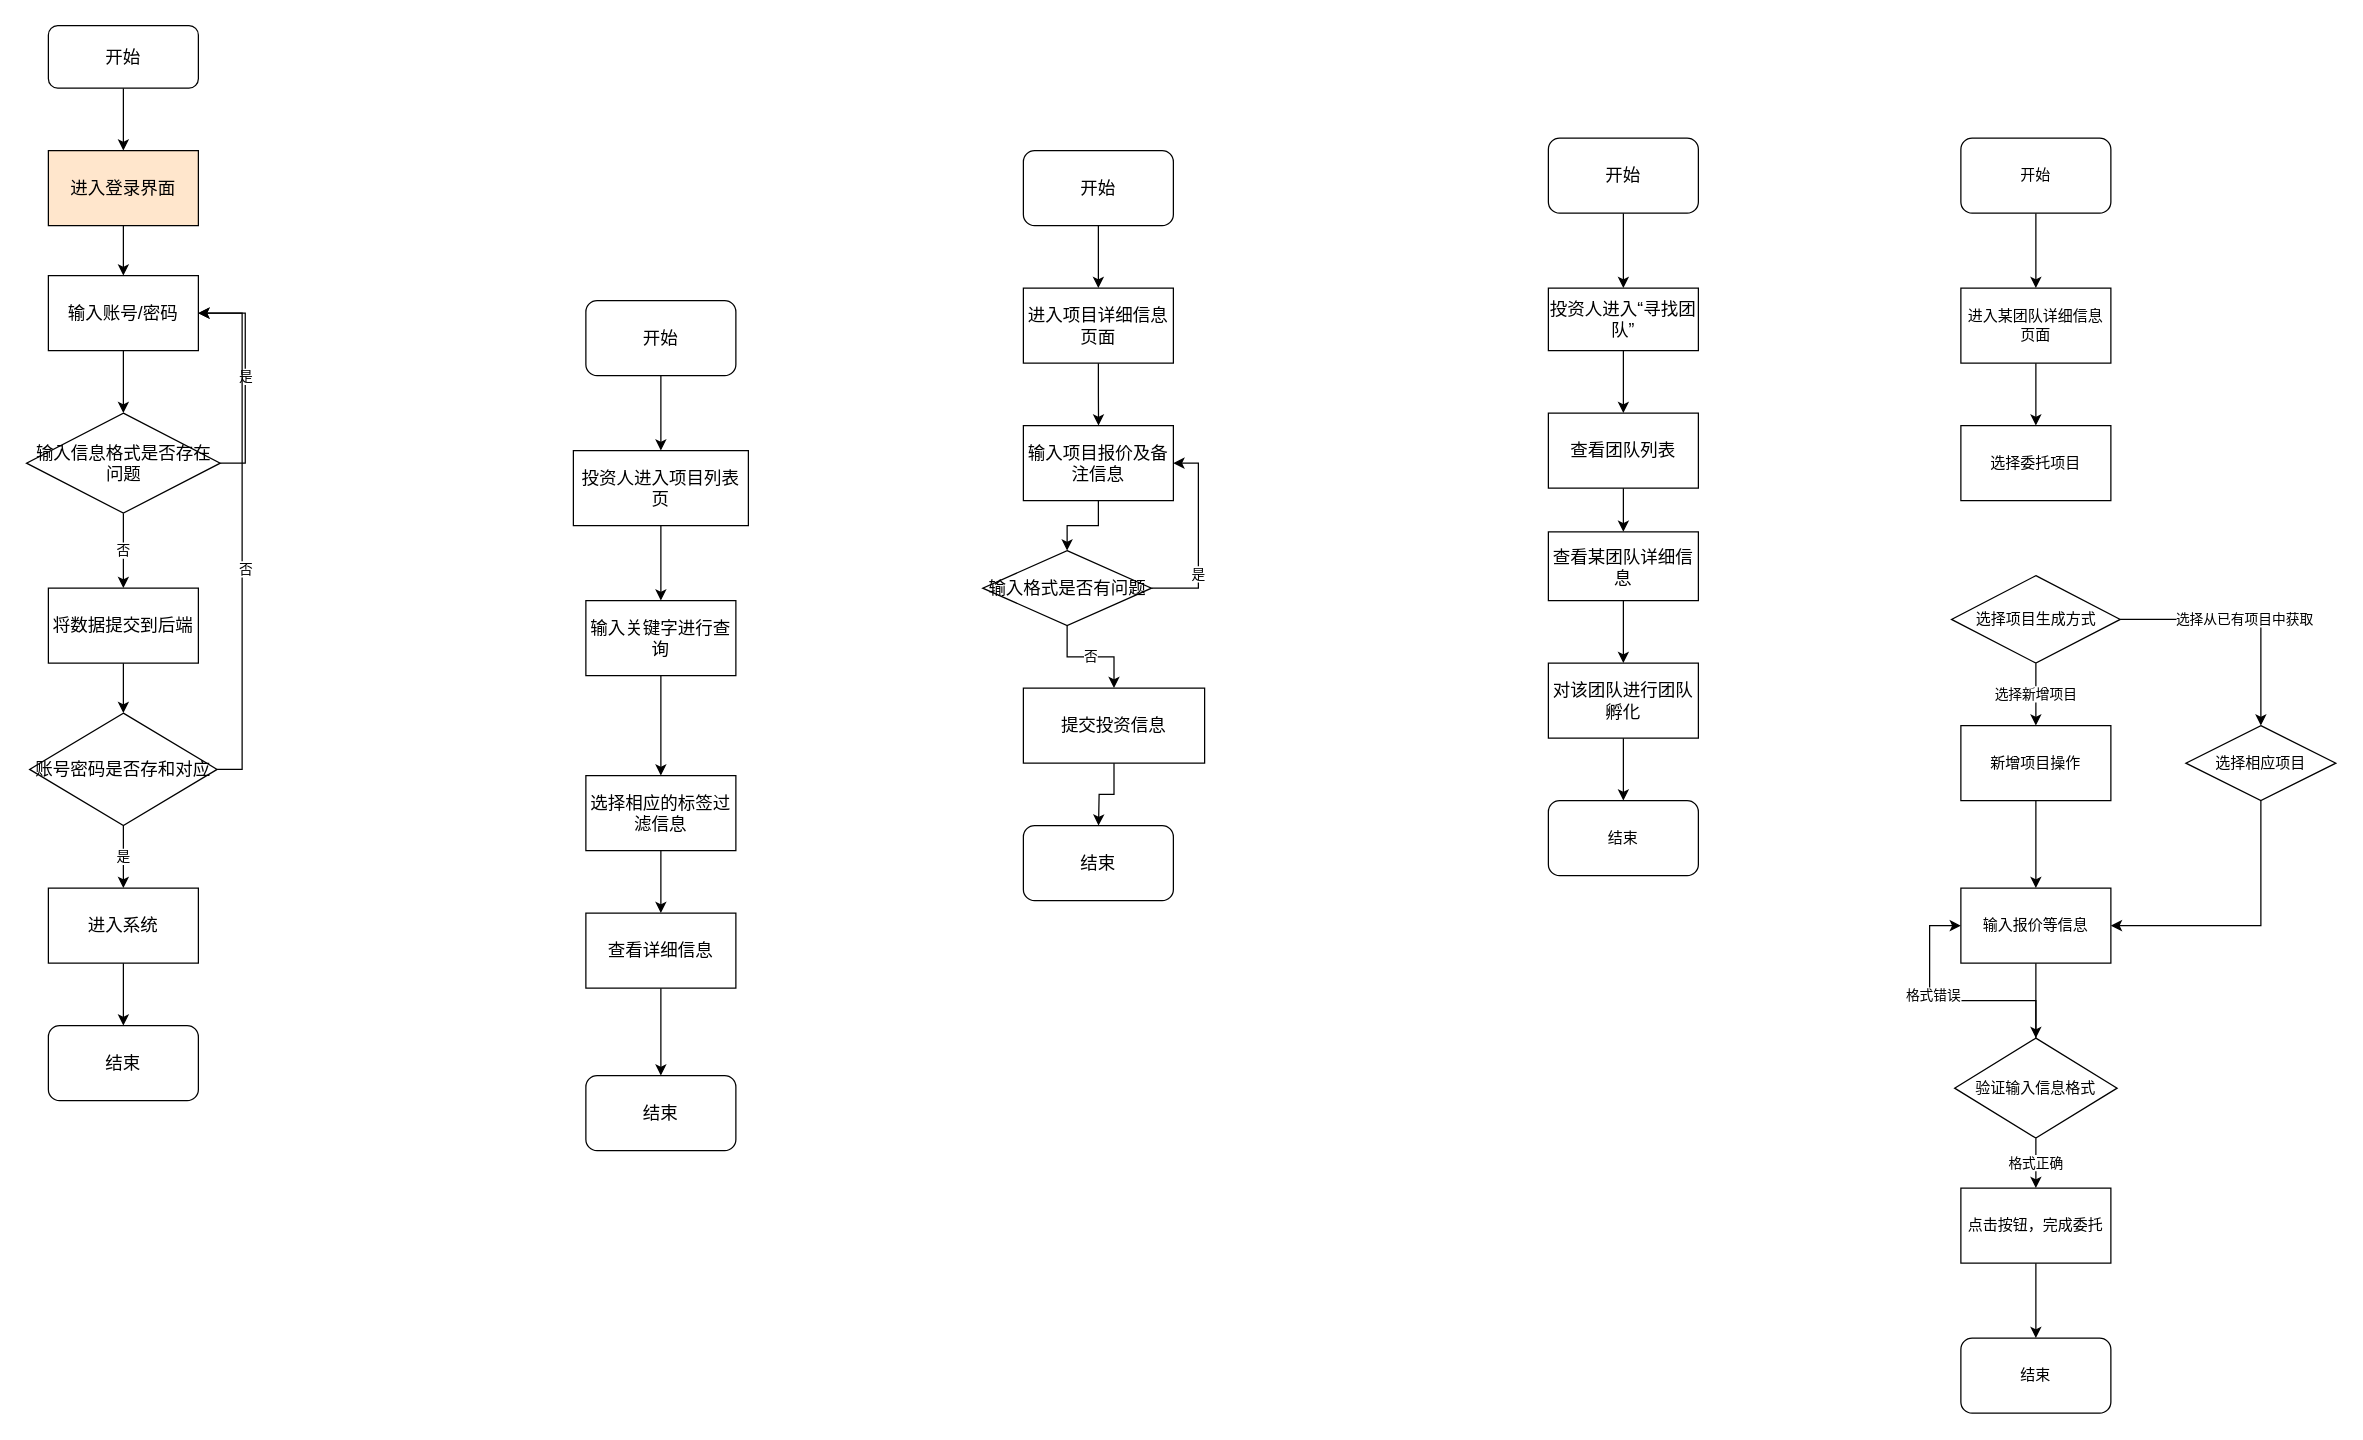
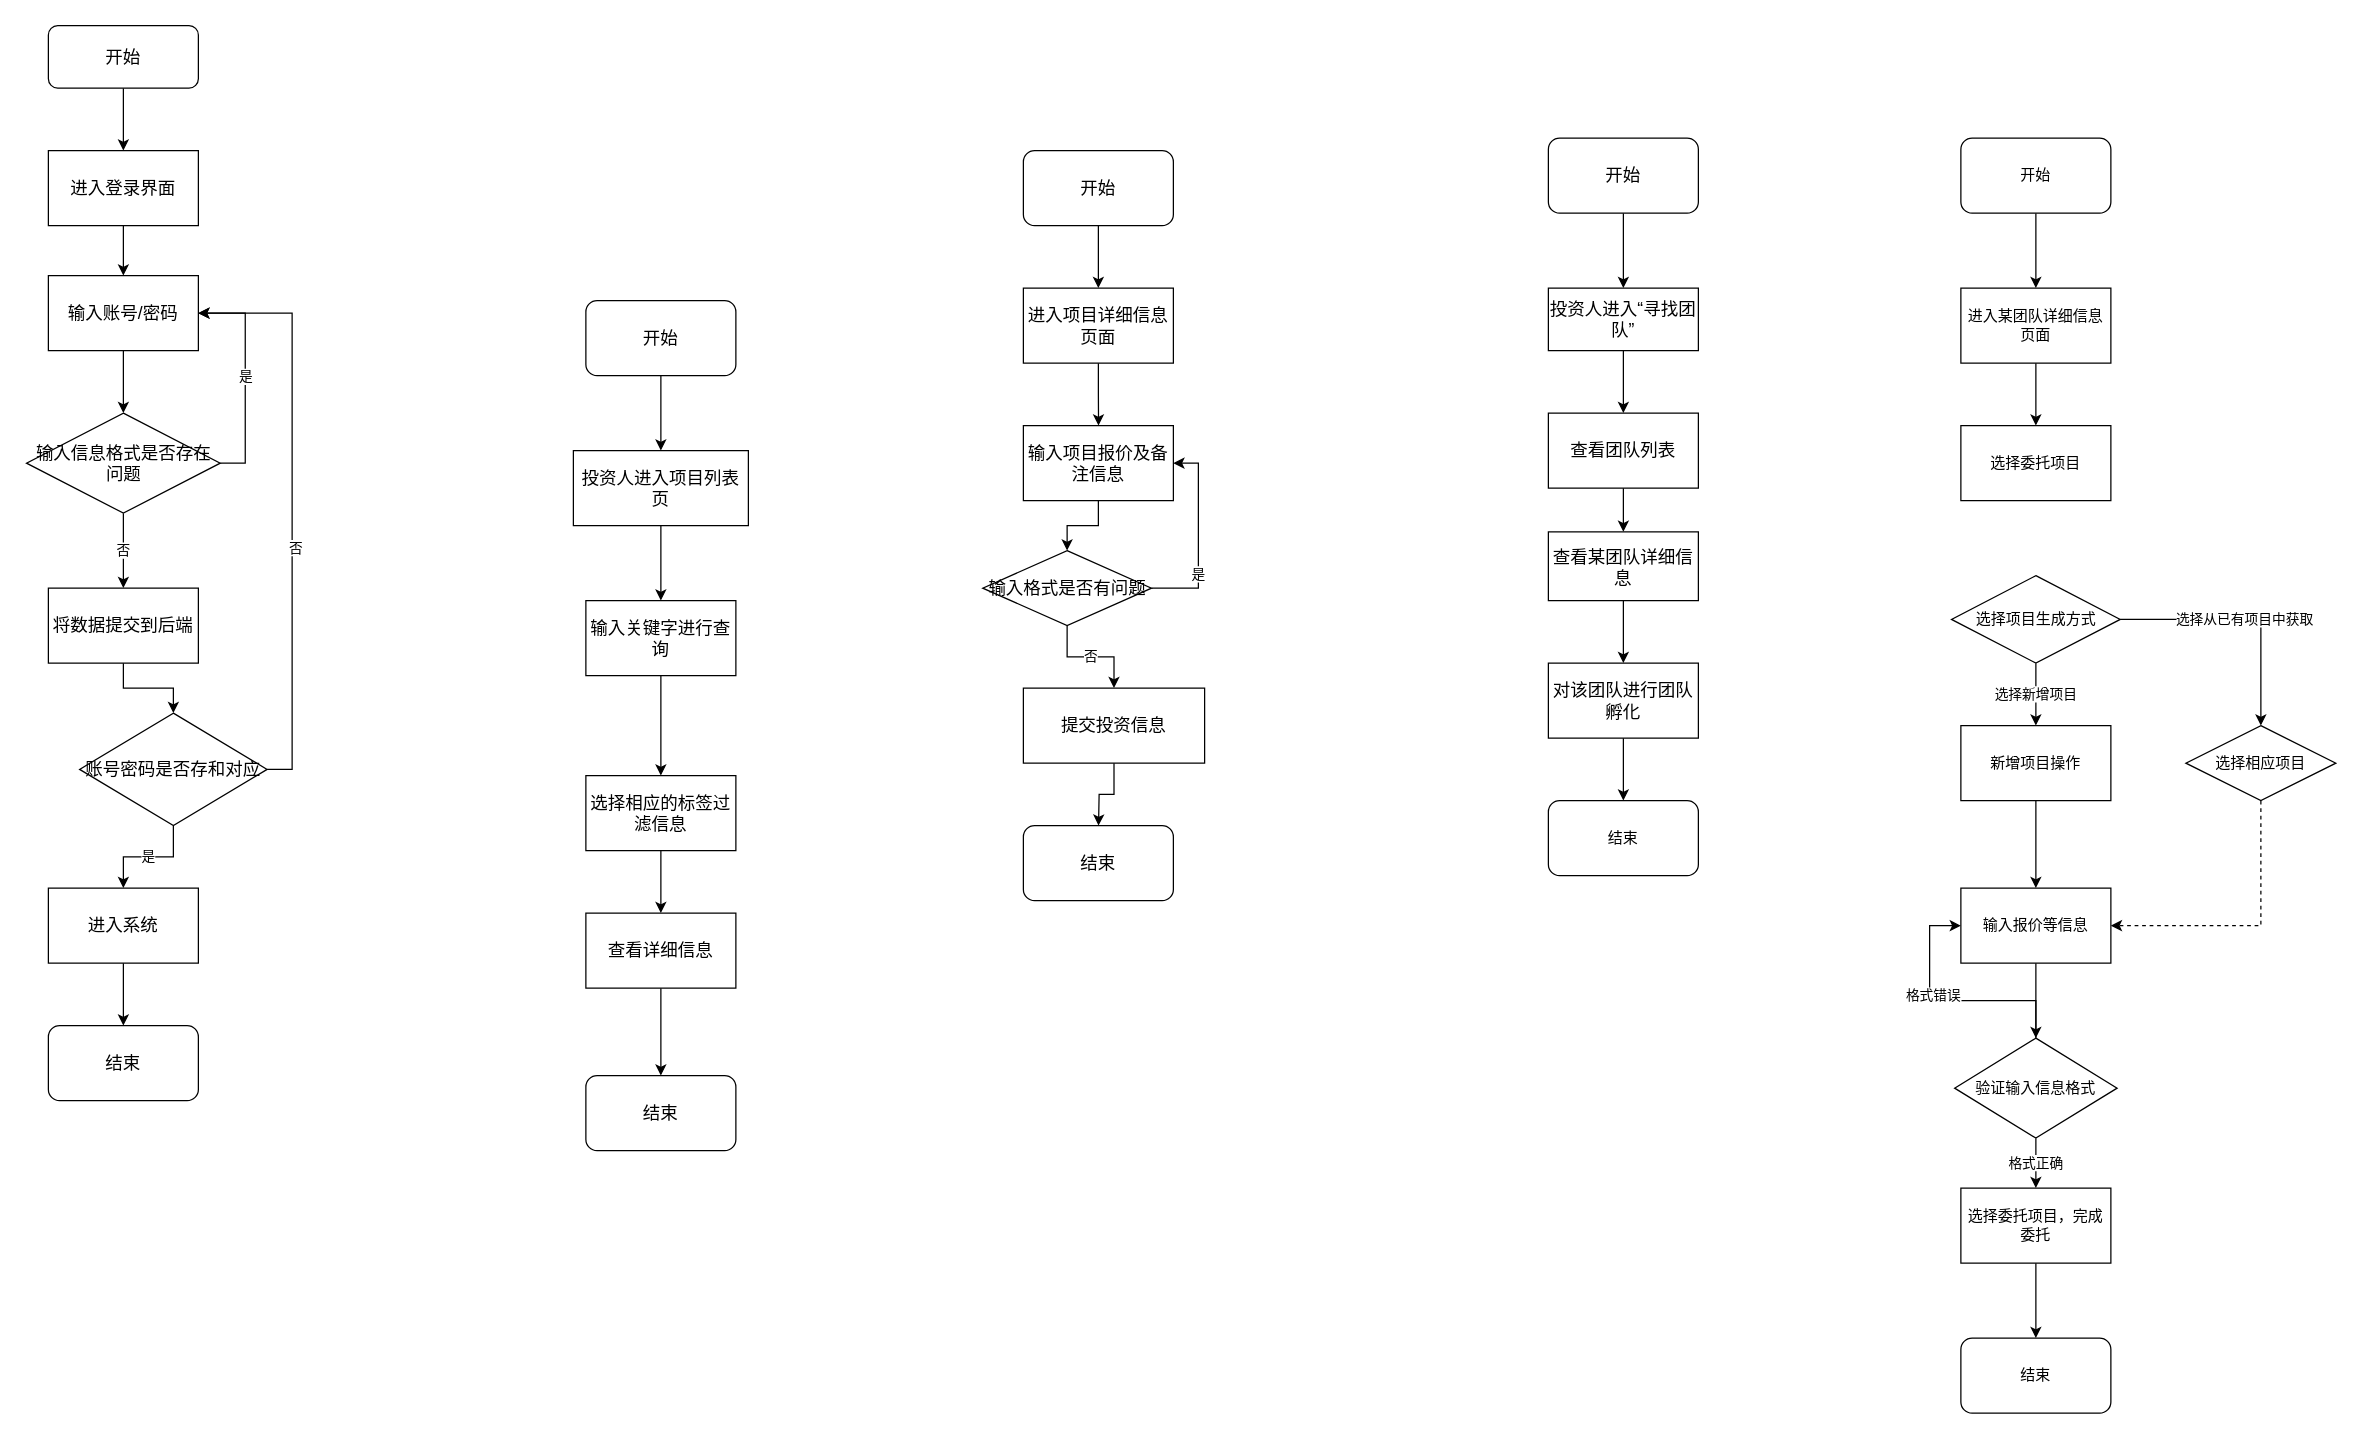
node "进入登录界面": fillcolor #ffe6cc -> #ffffff
node "账号密码是否存和对应": moved (123, 769) -> (173, 769)
edge "选择相应项目" -> "输入报价等信息": style solid -> dashed
node "点击按钮，完成委托": label "点击按钮，完成委托" -> "选择委托项目，完成委托"
